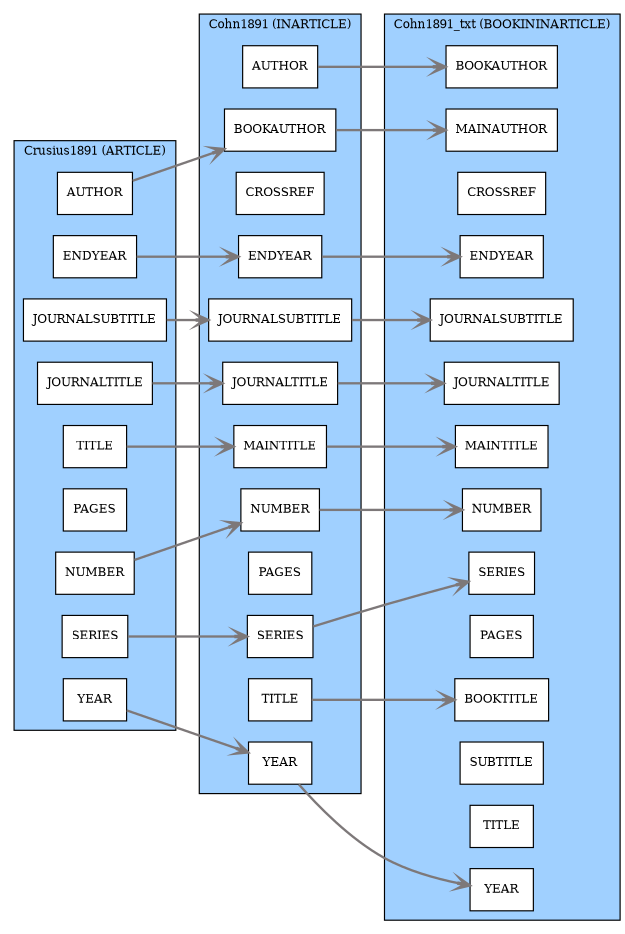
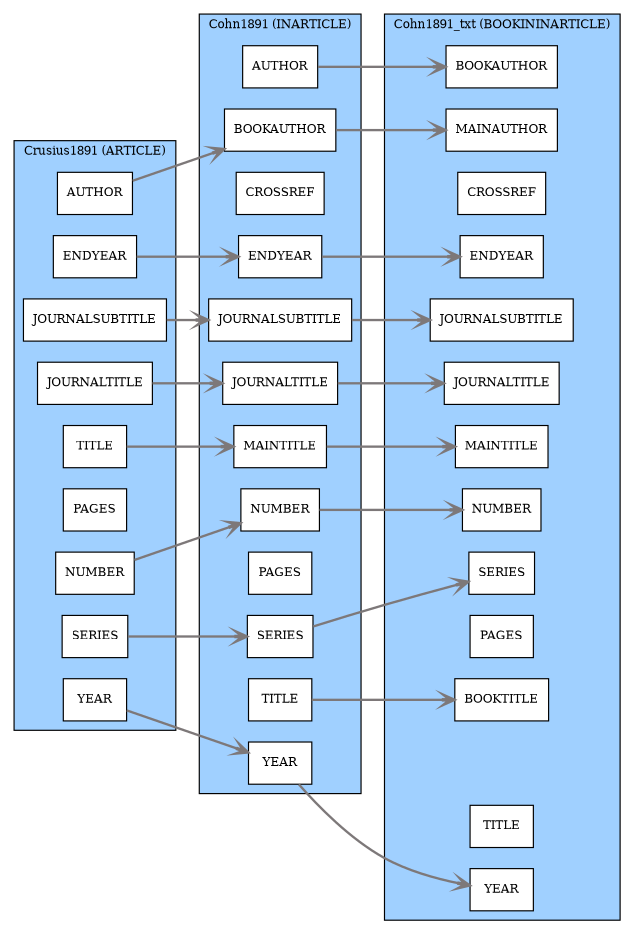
node "SUBTITLE": removed
